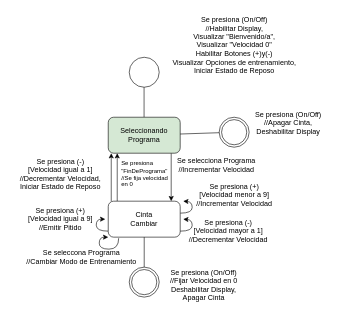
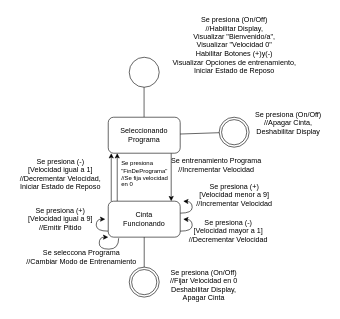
node "Seleccionando Programa": fillcolor #d5e8d4 -> #ffffff
node "Se selecciona Programa //Incrementar Velocidad": label "Se selecciona Programa //Incrementar Velocidad" -> "Se entrenamiento Programa //Incrementar Velocidad"
node "Cinta Cambiar": label "Cinta Cambiar" -> "Cinta Funcionando"
